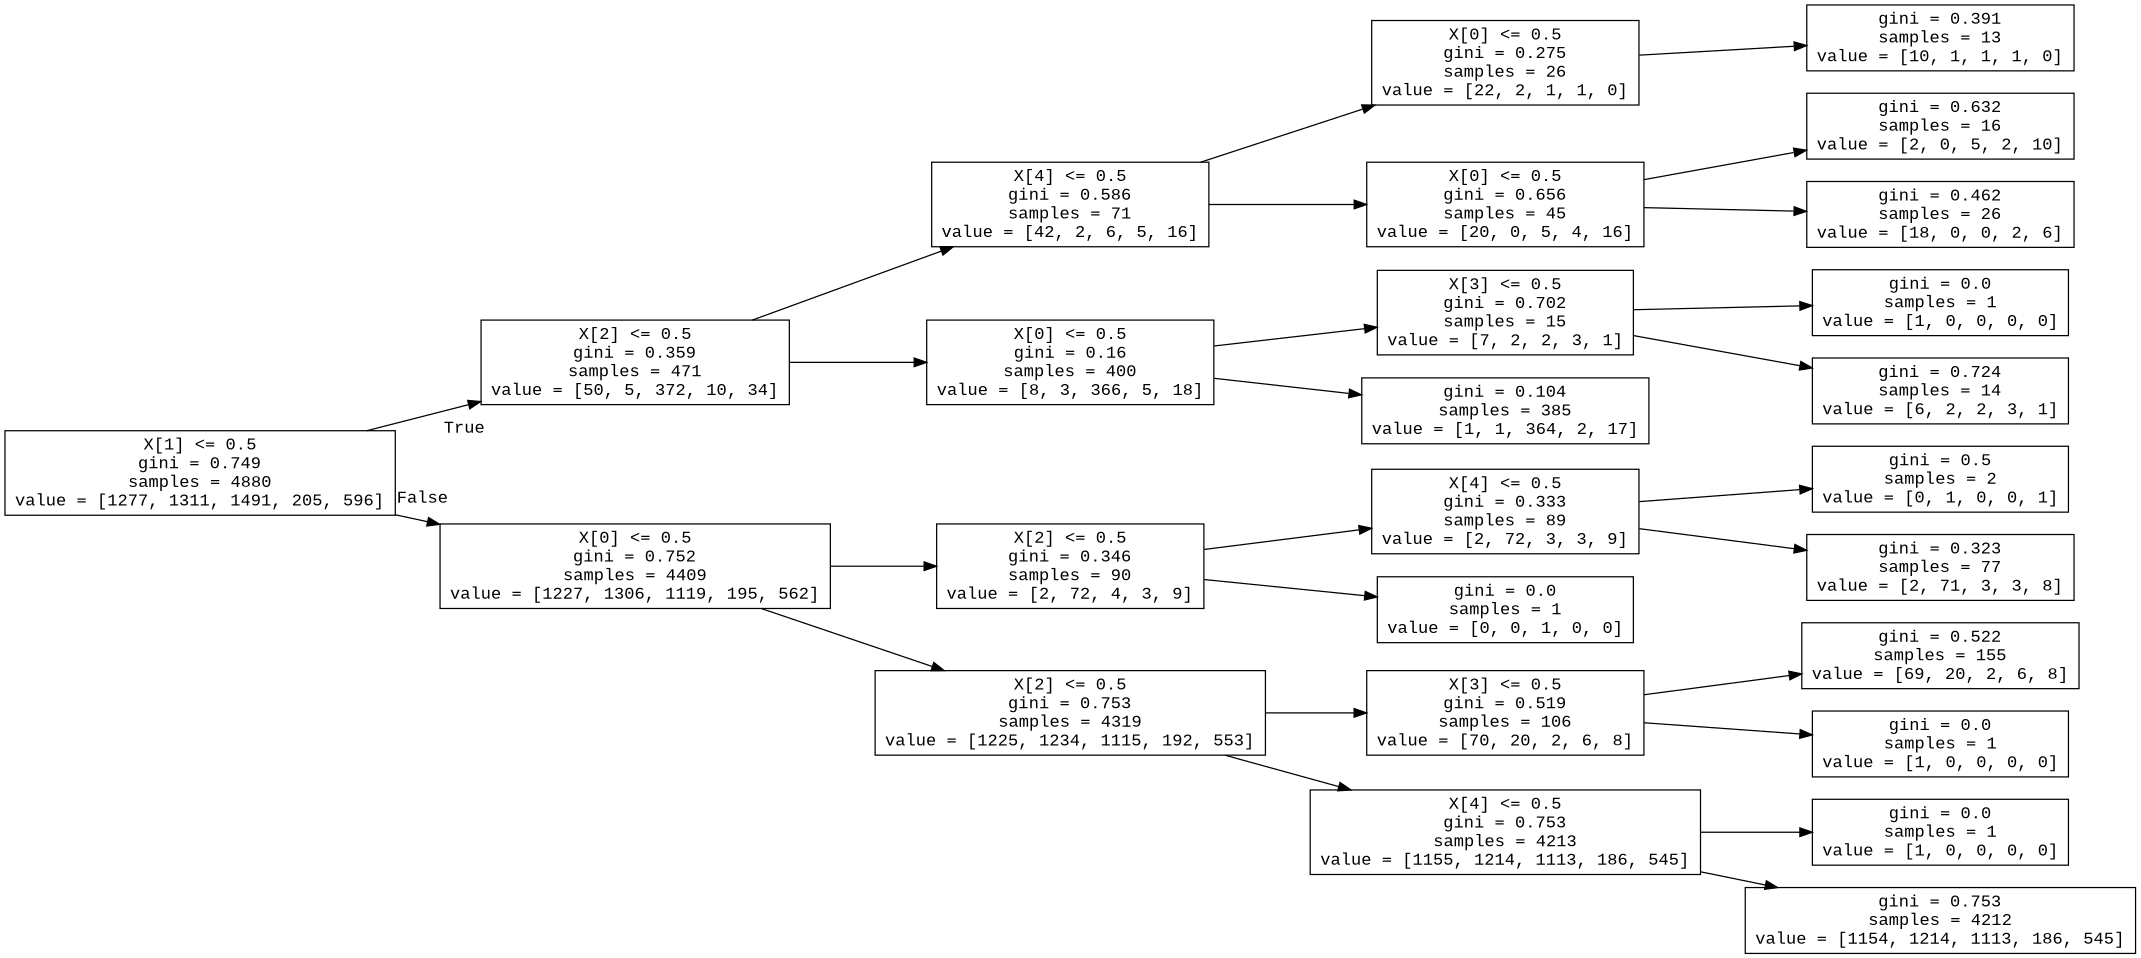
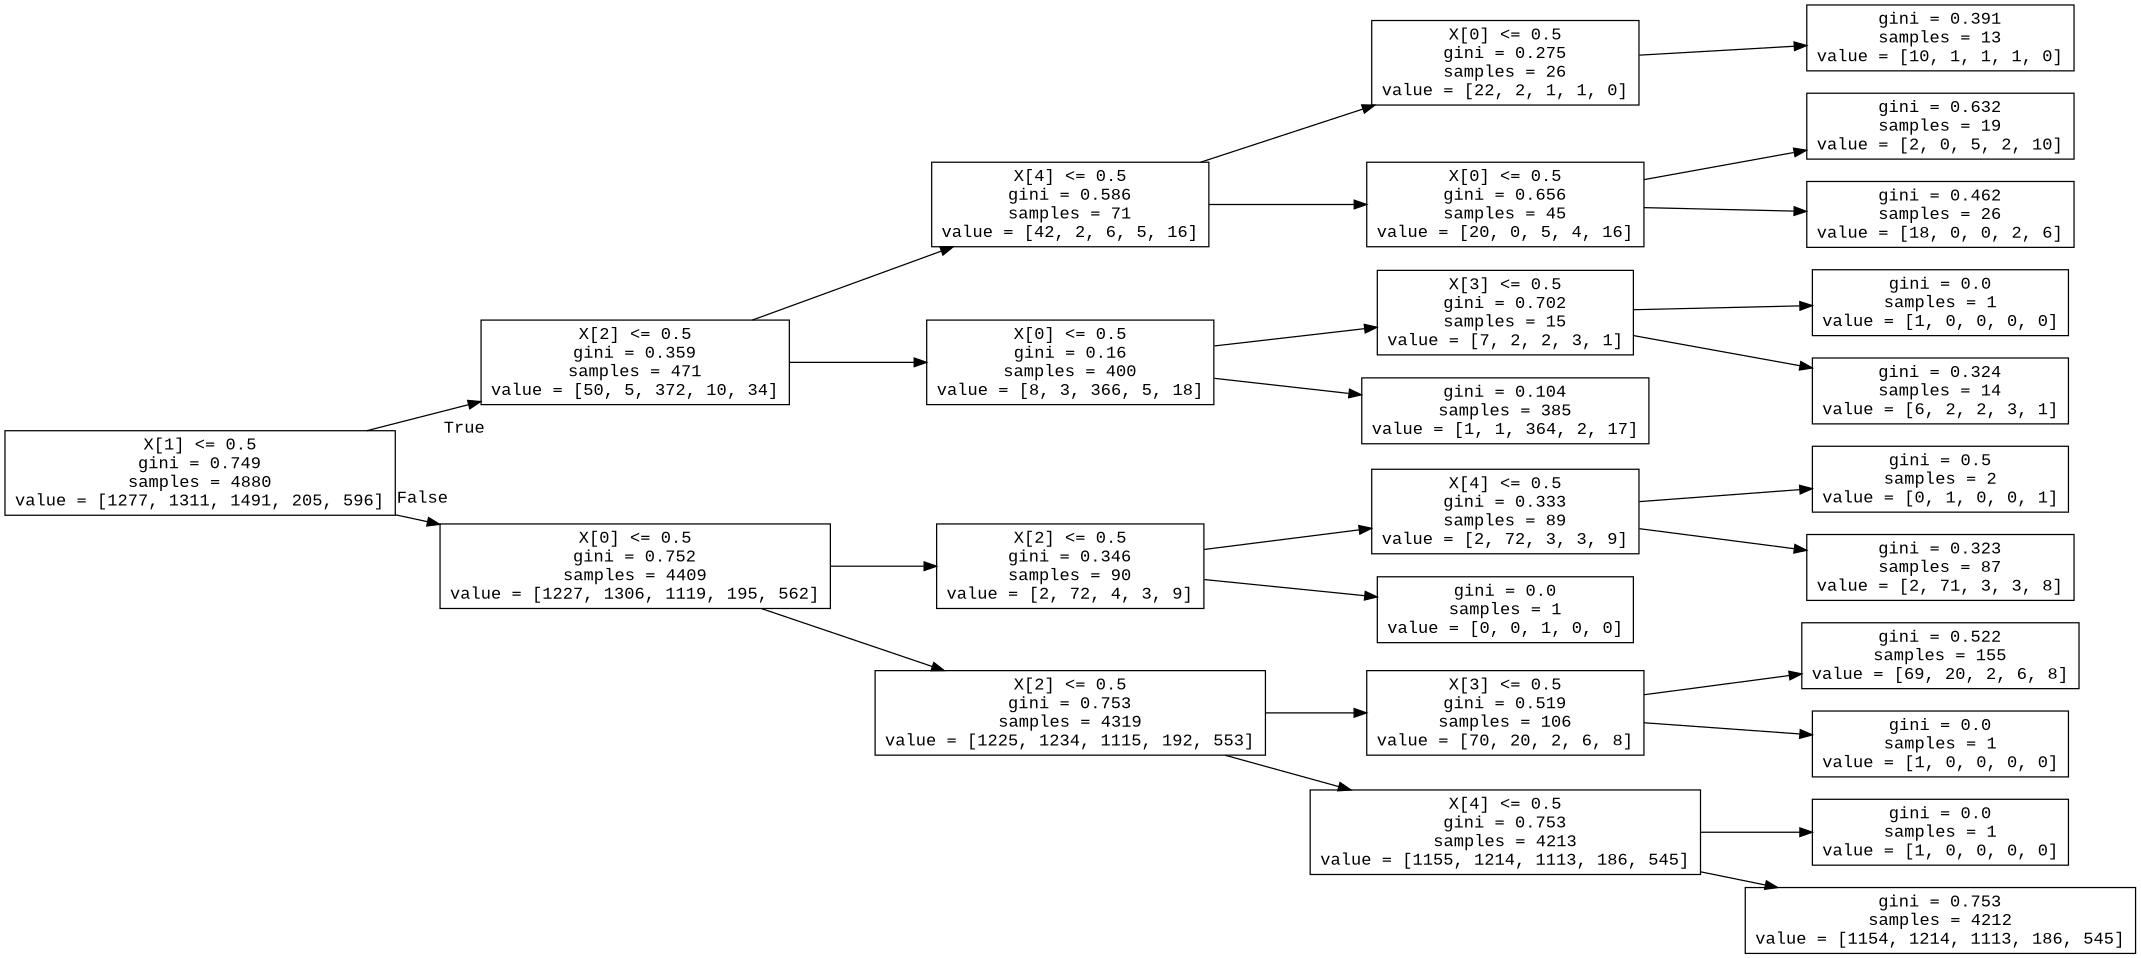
node "gini = 0.632 samples = 16 value = [2, 0, 5, 2, 10]": label "gini = 0.632 samples = 16 value = [2, 0, 5, 2, 10]" -> "gini = 0.632 samples = 19 value = [2, 0, 5, 2, 10]"
node "gini = 0.724 samples = 14 value = [6, 2, 2, 3, 1]": label "gini = 0.724 samples = 14 value = [6, 2, 2, 3, 1]" -> "gini = 0.324 samples = 14 value = [6, 2, 2, 3, 1]"
node "gini = 0.323 samples = 77 value = [2, 71, 3, 3, 8]": label "gini = 0.323 samples = 77 value = [2, 71, 3, 3, 8]" -> "gini = 0.323 samples = 87 value = [2, 71, 3, 3, 8]"
